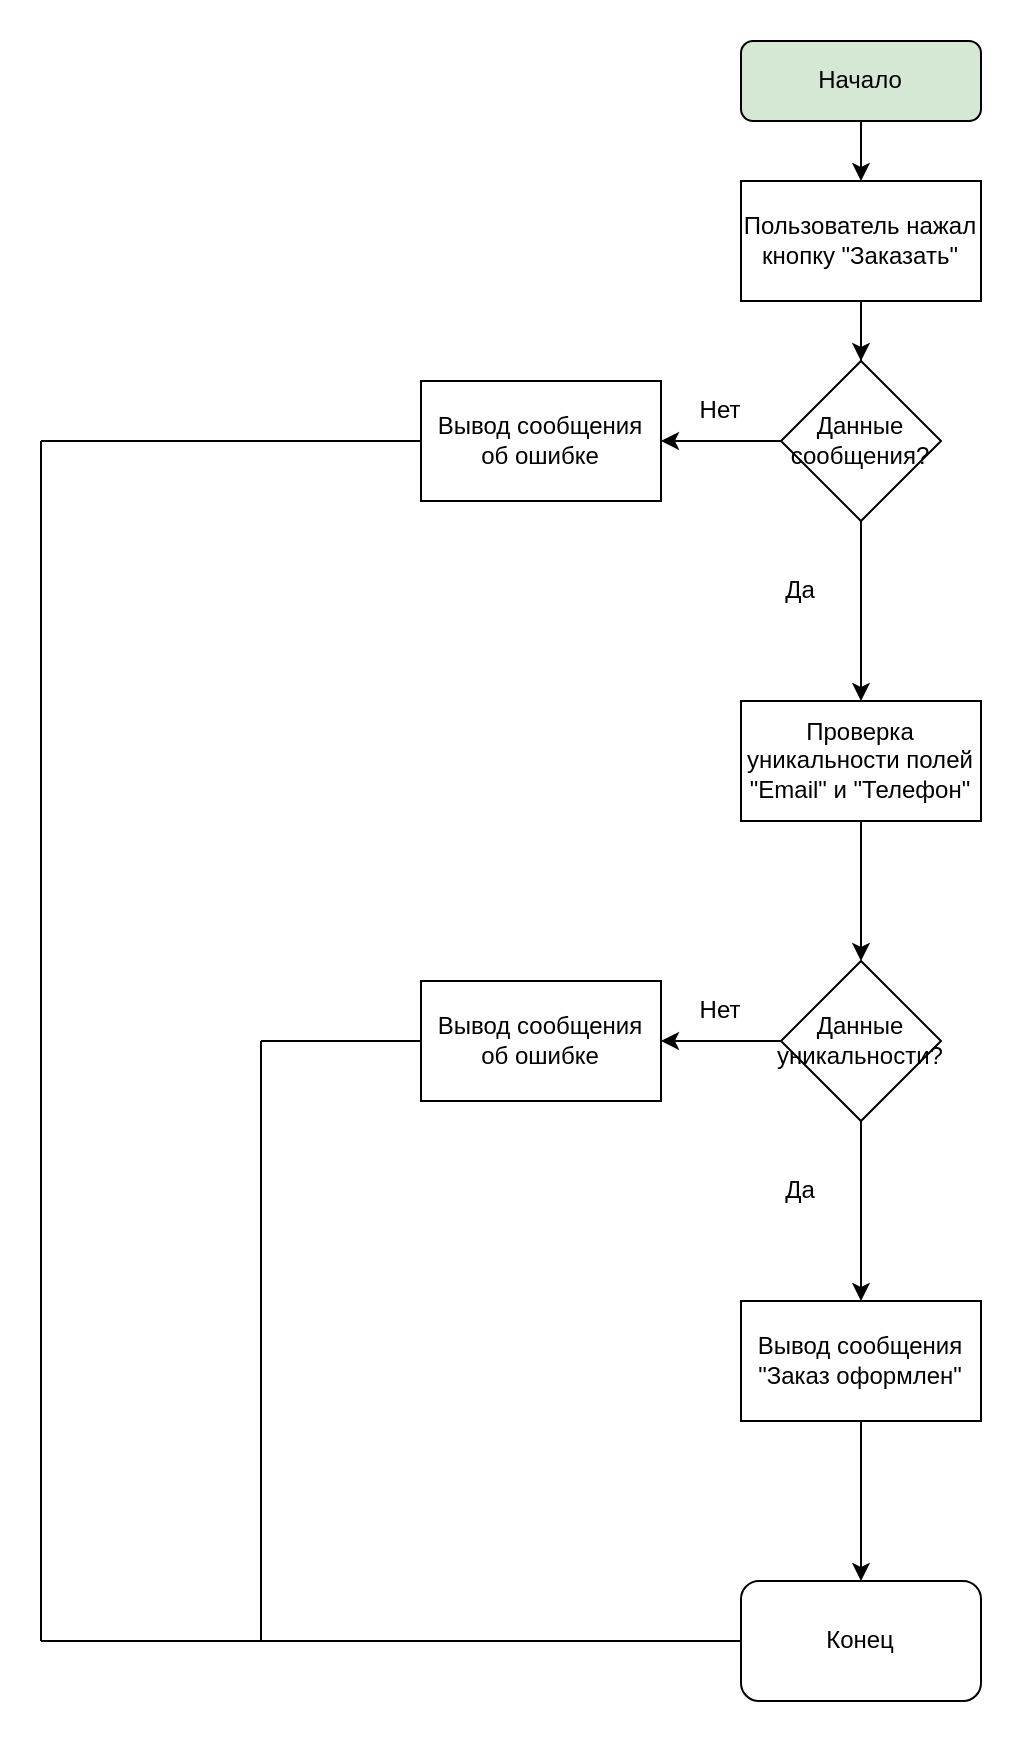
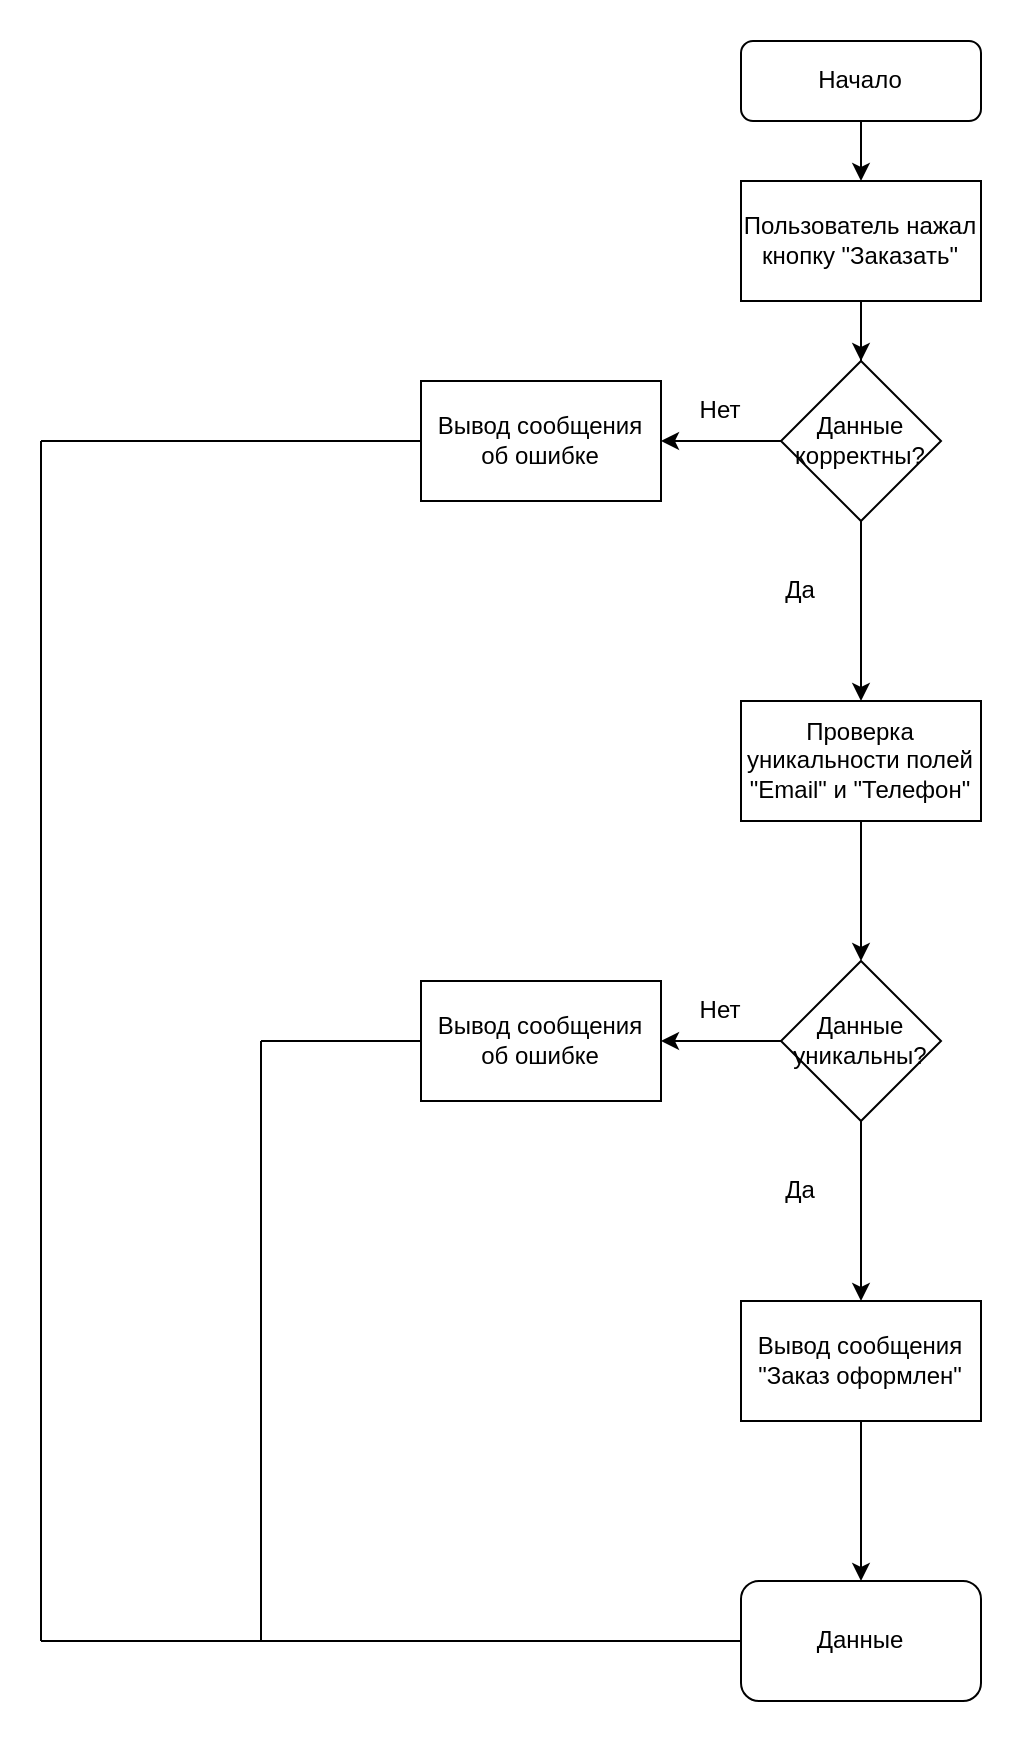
node "Начало": fillcolor #d5e8d4 -> #ffffff
node "Данные сообщения?": label "Данные сообщения?" -> "Данные корректны?"
node "Данные уникальности?": label "Данные уникальности?" -> "Данные уникальны?"
node "Конец": label "Конец" -> "Данные"
